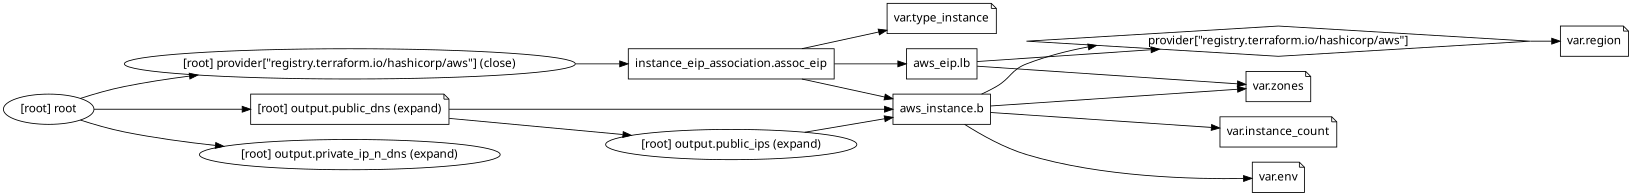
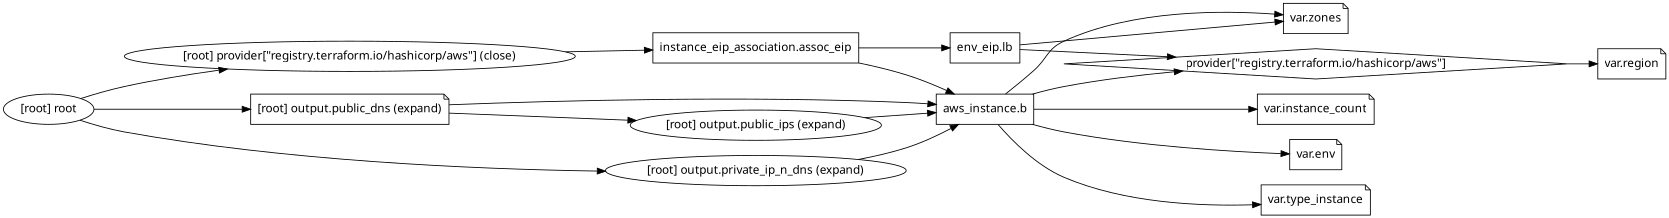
edge "instance_eip_association.assoc_eip" -> "var.type_instance": now "aws_instance.b" -> "var.type_instance"
node "aws_eip.lb": label "aws_eip.lb" -> "env_eip.lb"
edge "[root] output.private_ip_n_dns (expand)" -> "aws_instance.b": added
